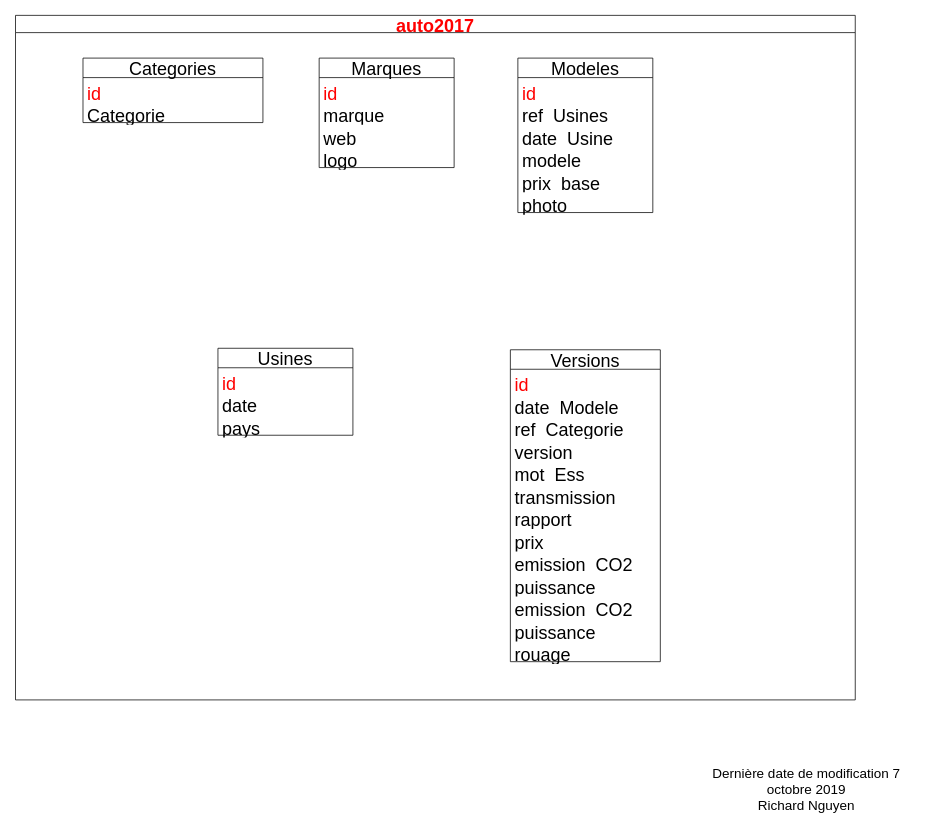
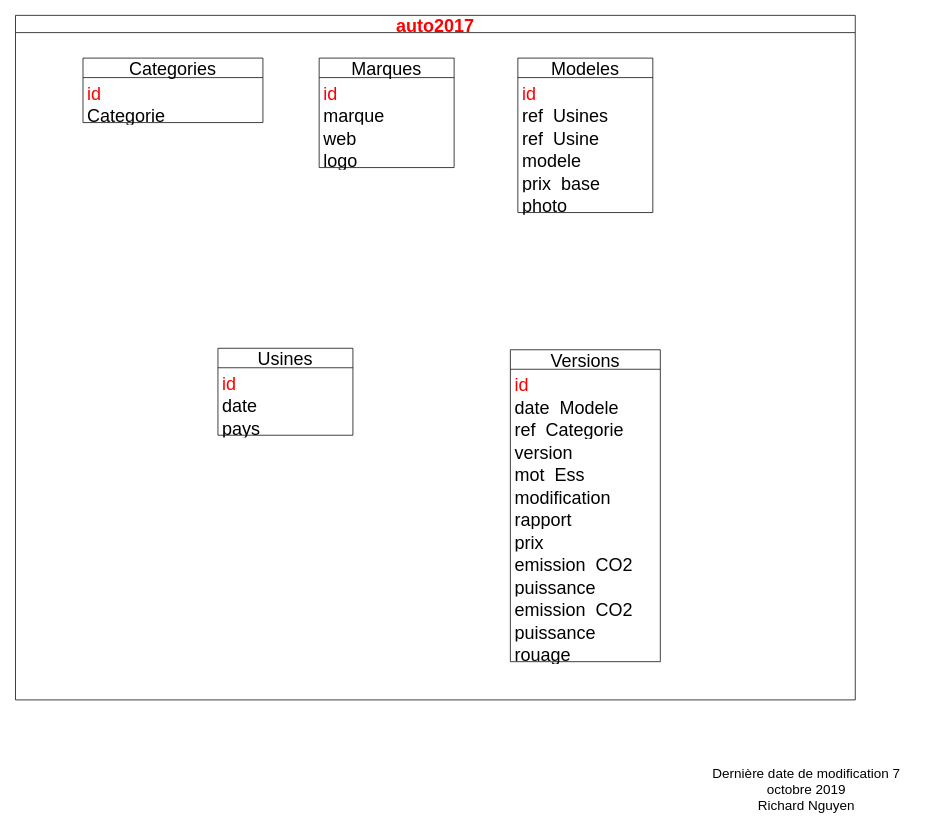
node "date_Usine": label "date_Usine" -> "ref_Usine"
node "transmission": label "transmission" -> "modification"
